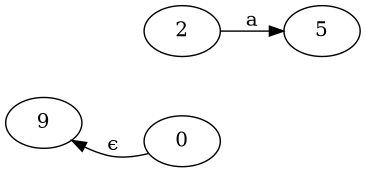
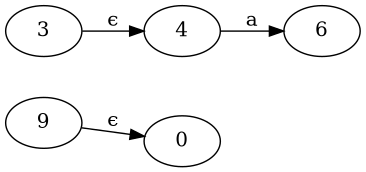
node "3": added
node "2": label "2" -> "4"
node "5": label "5" -> "6"
edge "0" -> "9": reversed
